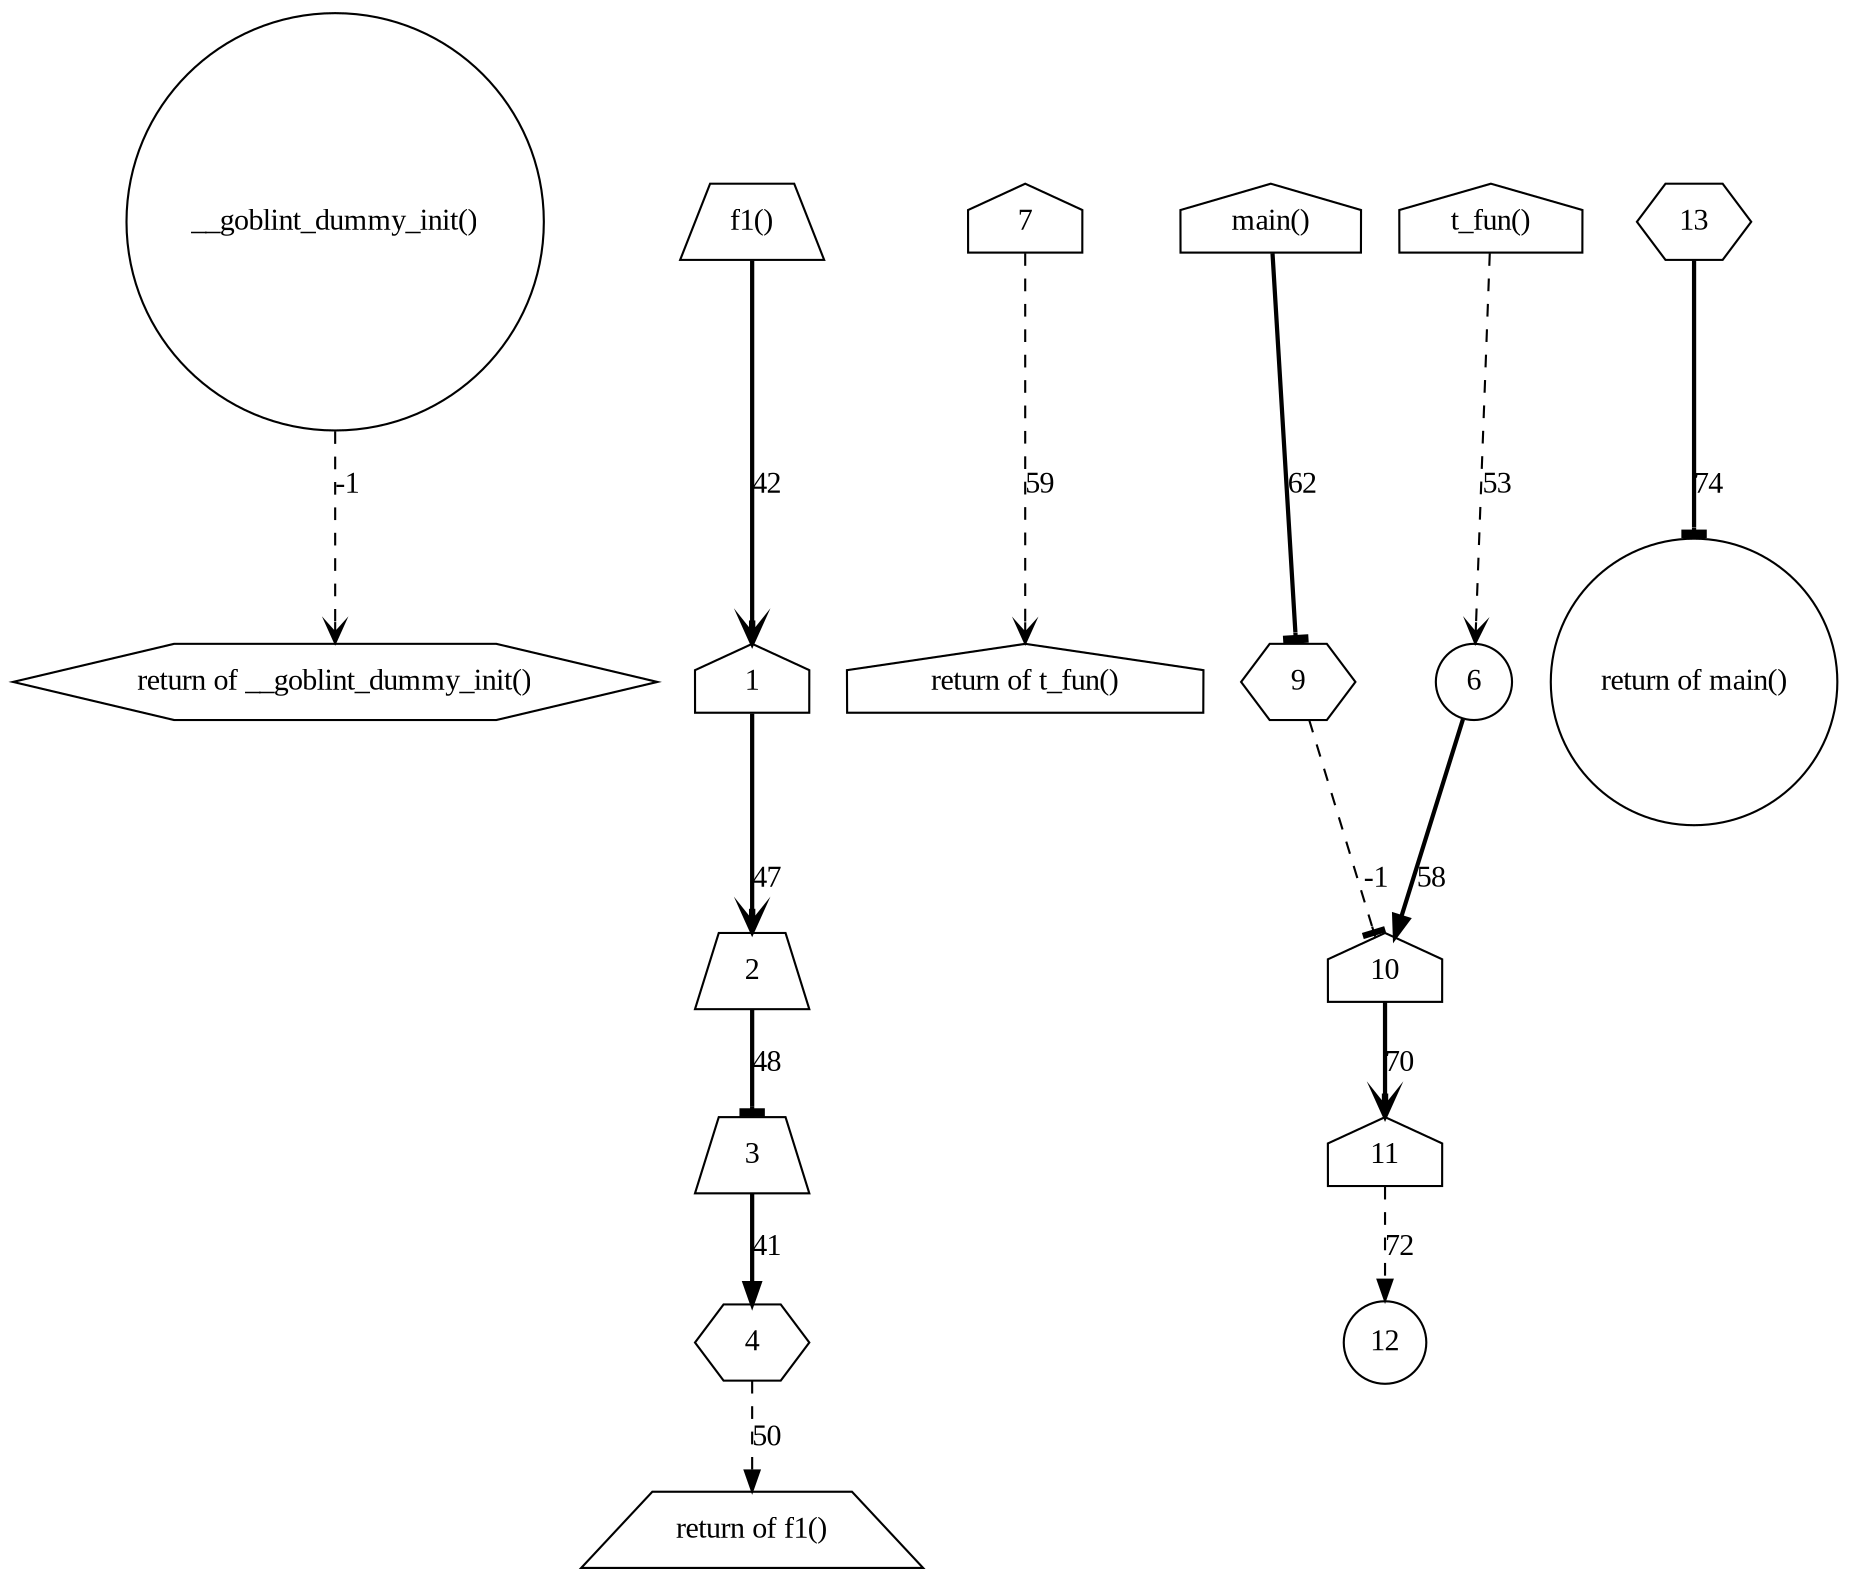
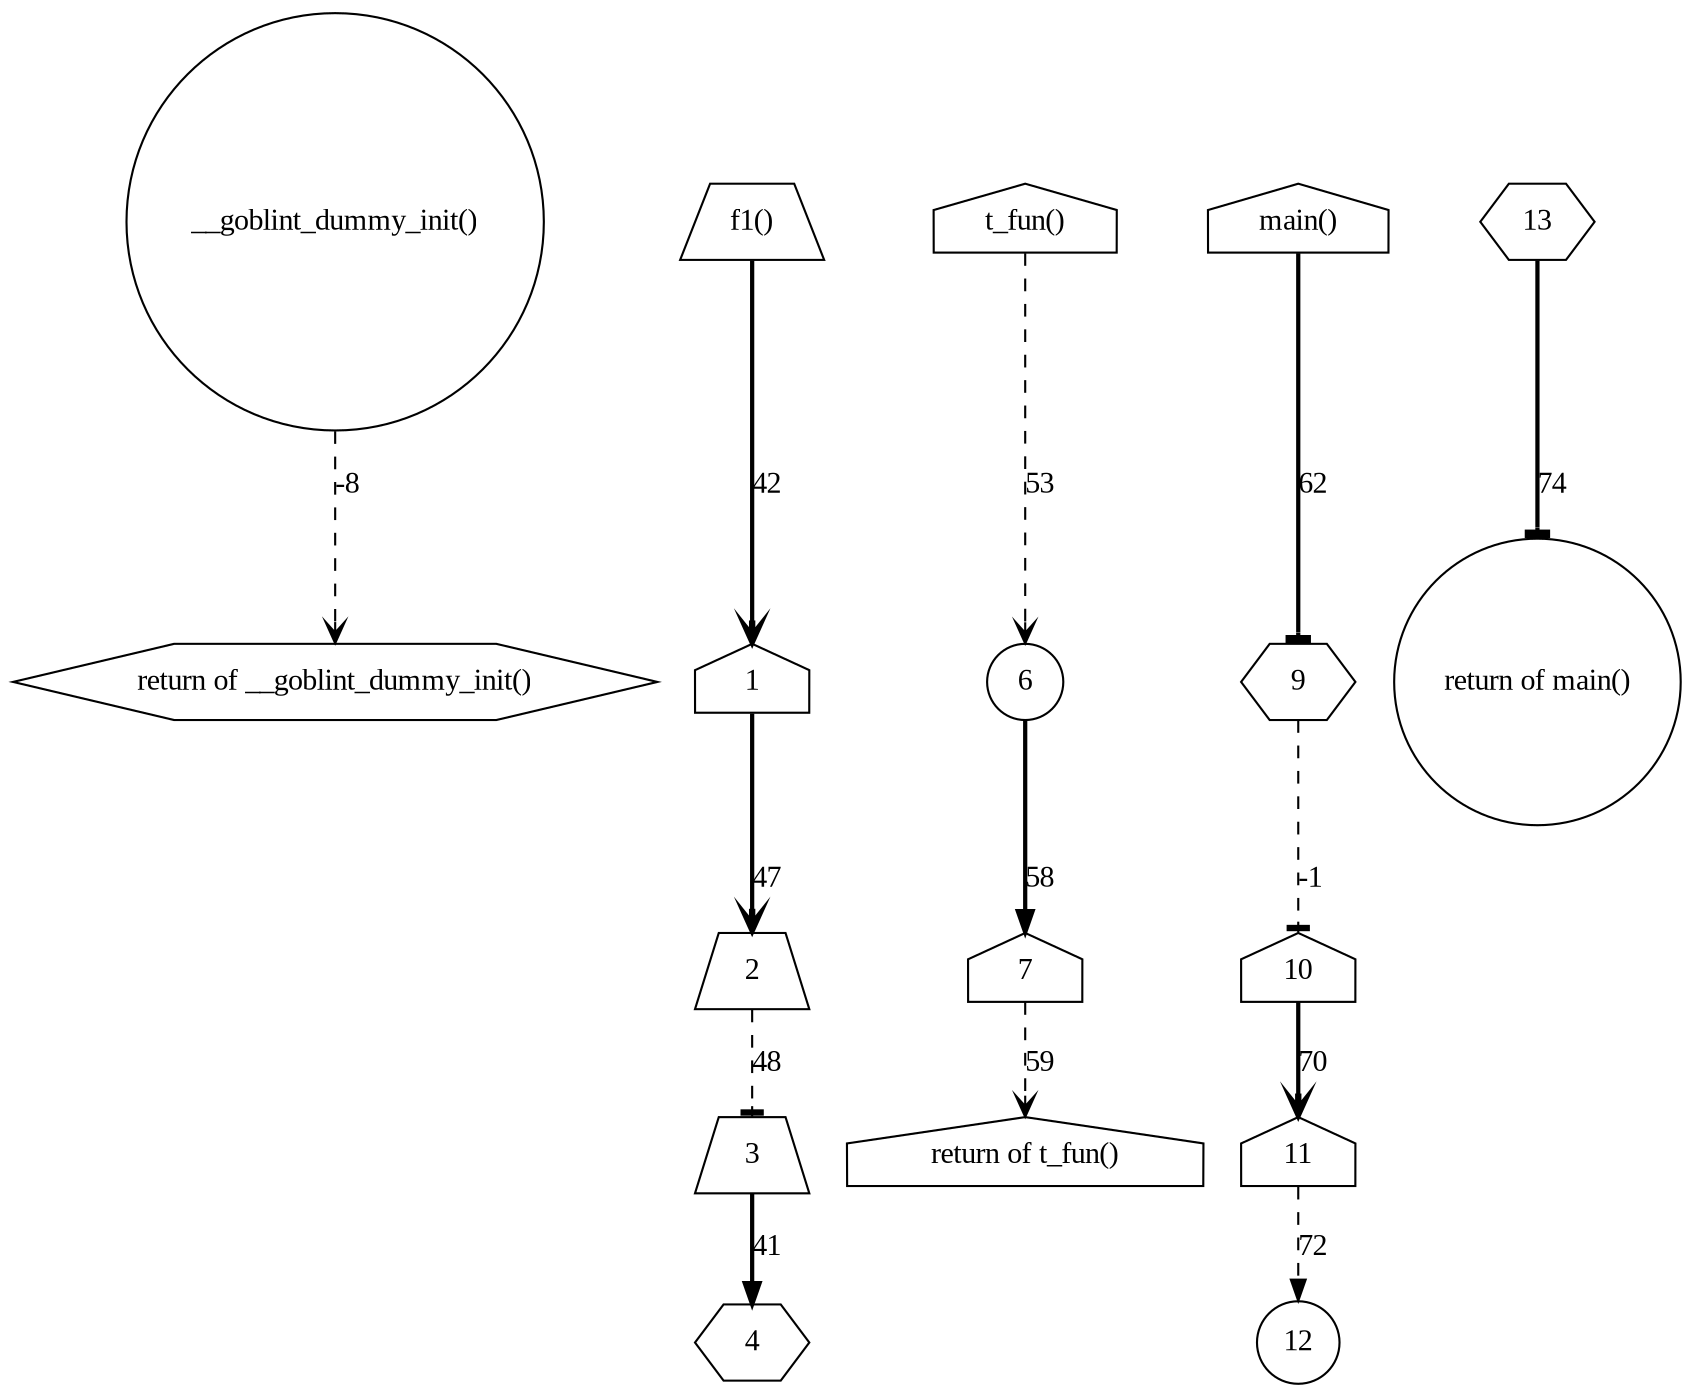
edge "__goblint_dummy_init()" -> "return of __goblint_dummy_init()": label "-1" -> "-8"
edge "6" -> "10": now "6" -> "7"
edge "2" -> "3": style bold -> dashed
node "return of f1()": removed
